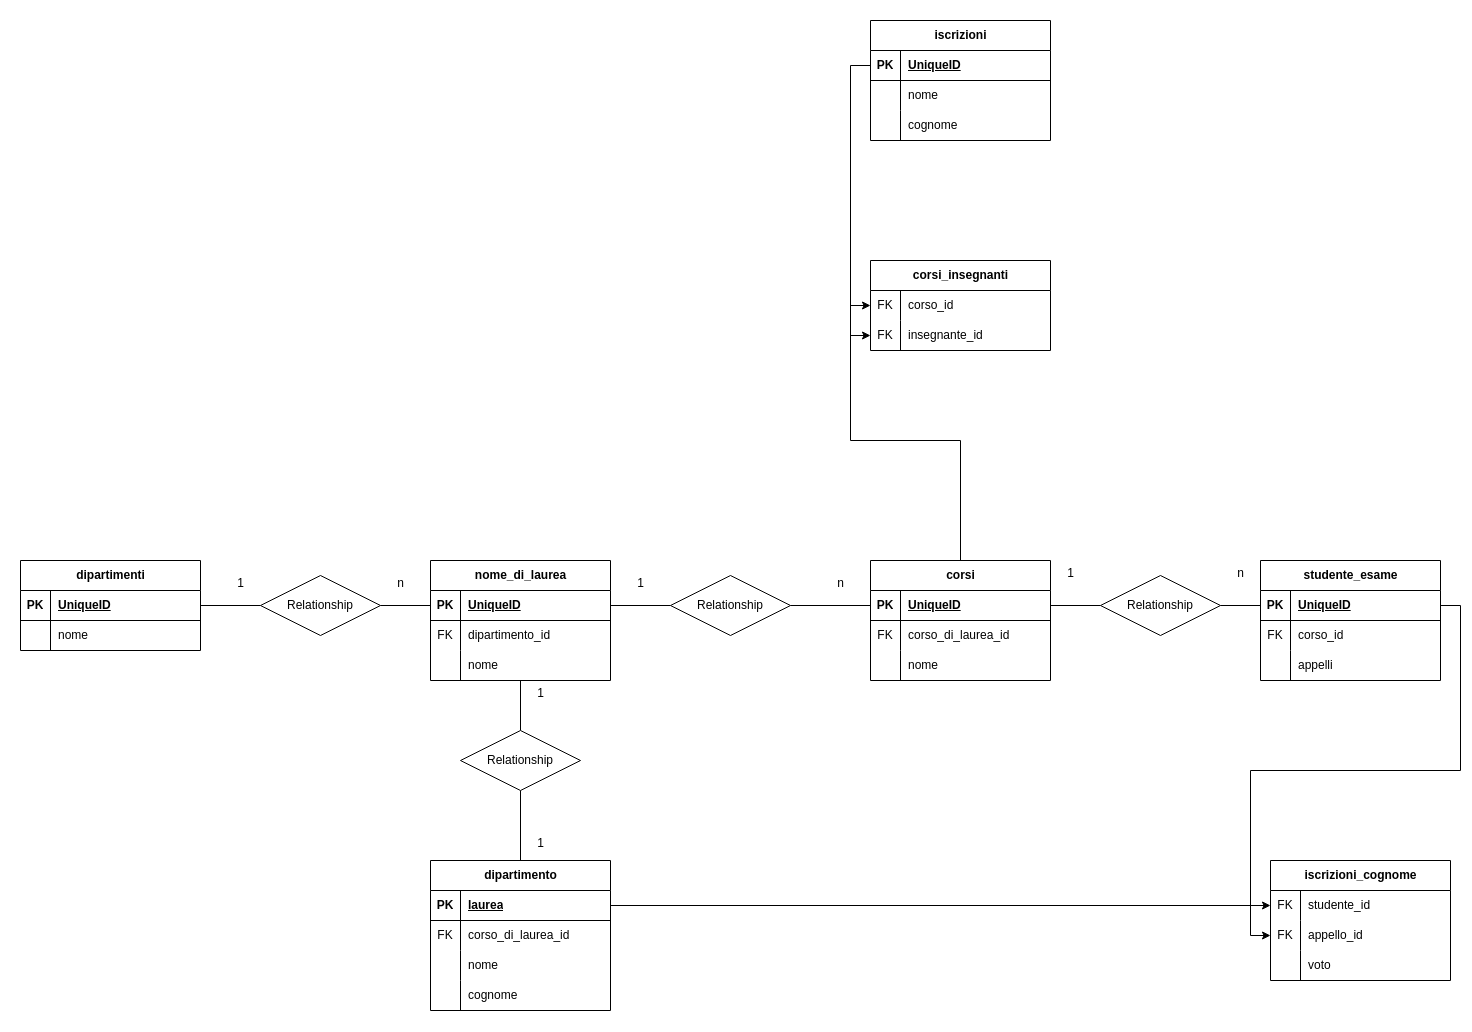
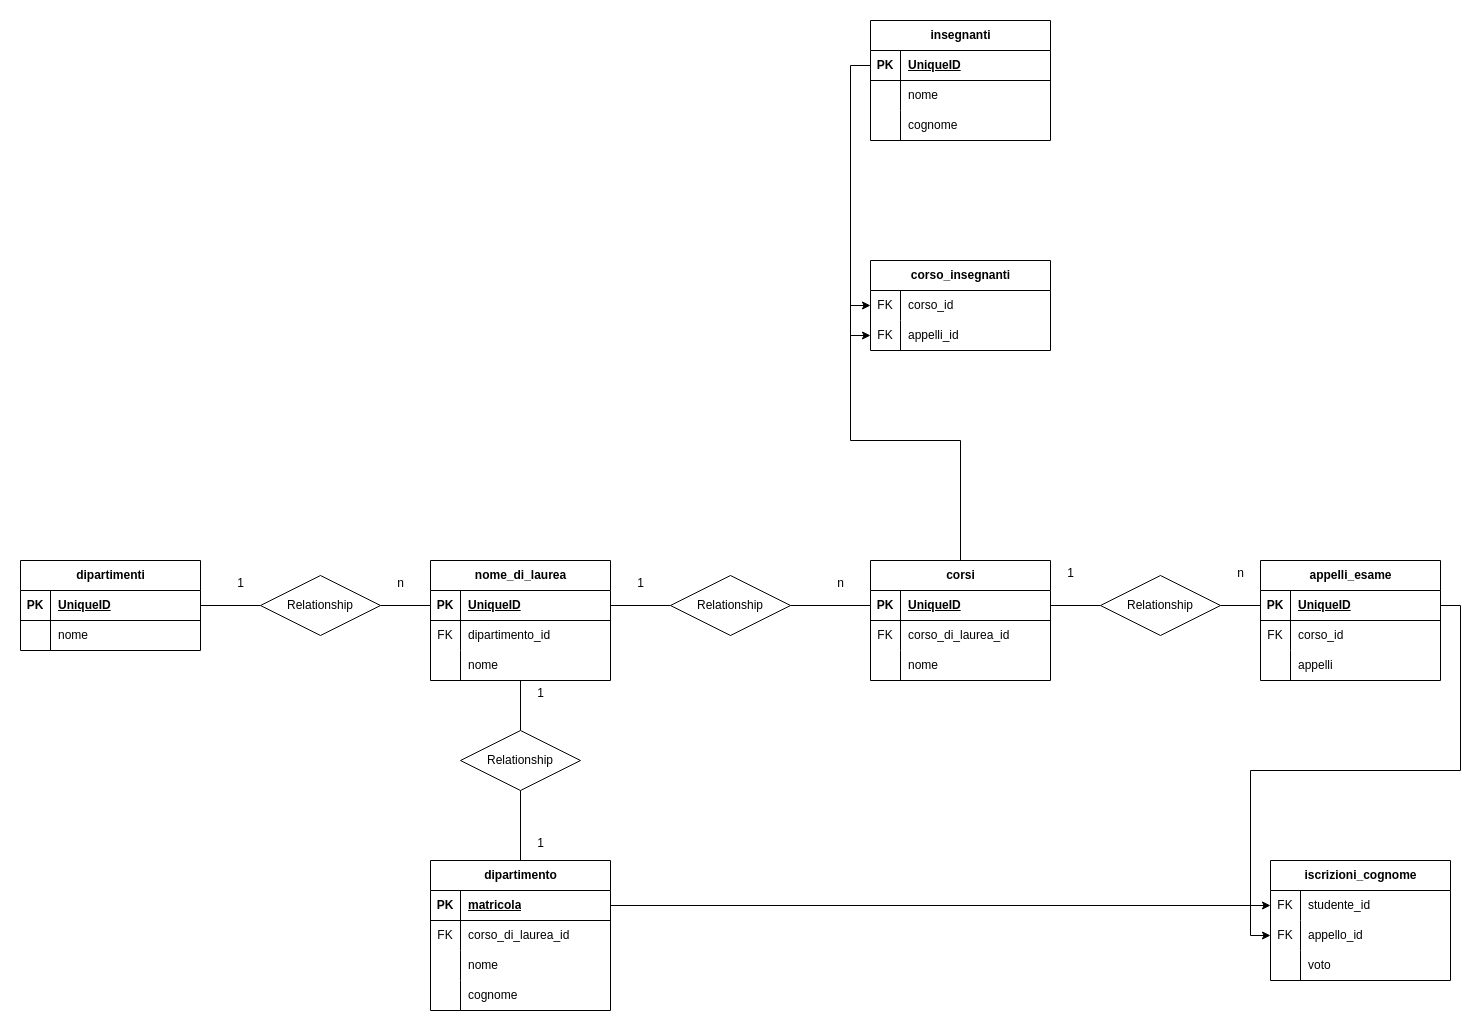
node "iscrizioni": label "iscrizioni" -> "insegnanti"
node "corsi_insegnanti": label "corsi_insegnanti" -> "corso_insegnanti"
node "insegnante_id": label "insegnante_id" -> "appelli_id"
node "studente_esame": label "studente_esame" -> "appelli_esame"
node "laurea": label "laurea" -> "matricola"
